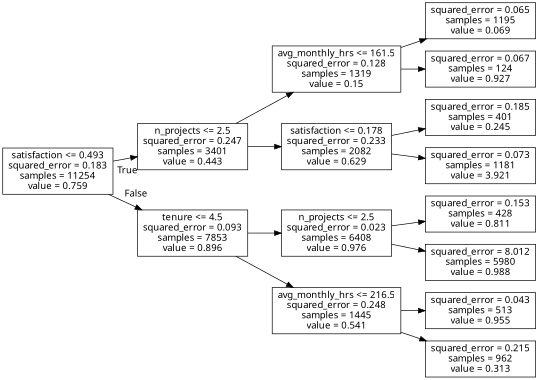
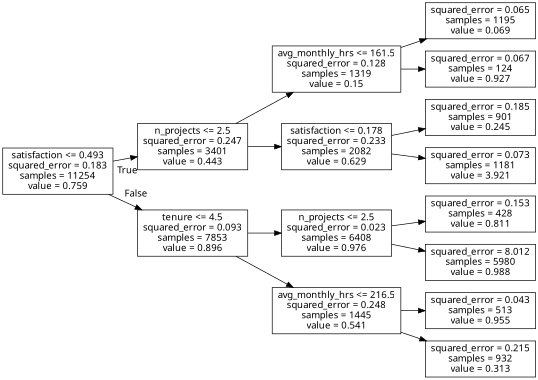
node "squared_error = 0.185 samples = 401 value = 0.245": label "squared_error = 0.185 samples = 401 value = 0.245" -> "squared_error = 0.185 samples = 901 value = 0.245"
node "squared_error = 0.215 samples = 962 value = 0.313": label "squared_error = 0.215 samples = 962 value = 0.313" -> "squared_error = 0.215 samples = 932 value = 0.313"
